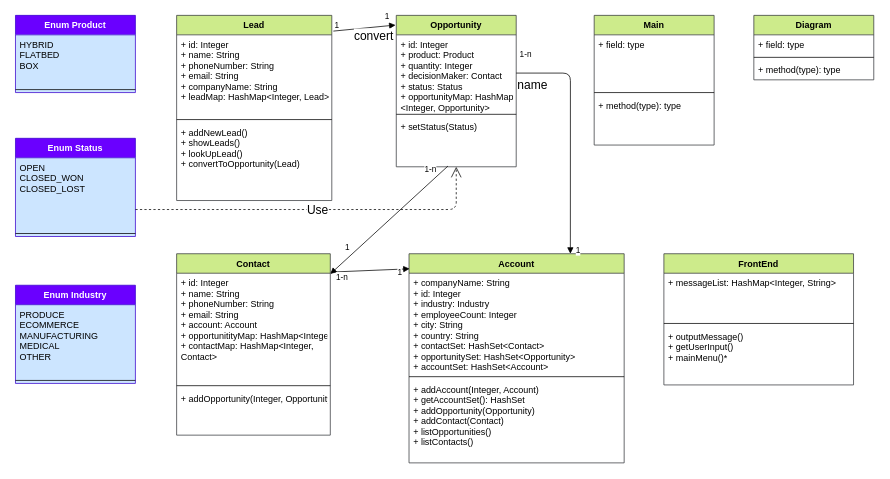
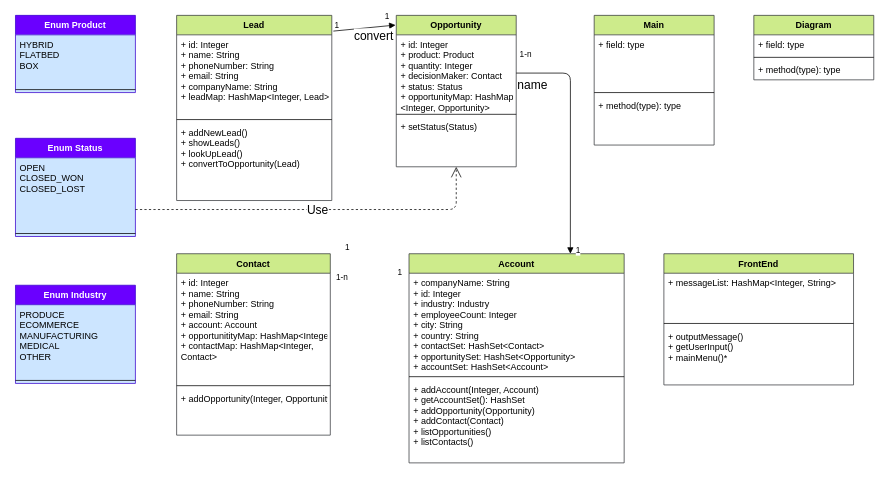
edge "+ setStatus(Status)" -> "Contact": removed, label "1-n"
edge "Contact" -> "Account": removed
